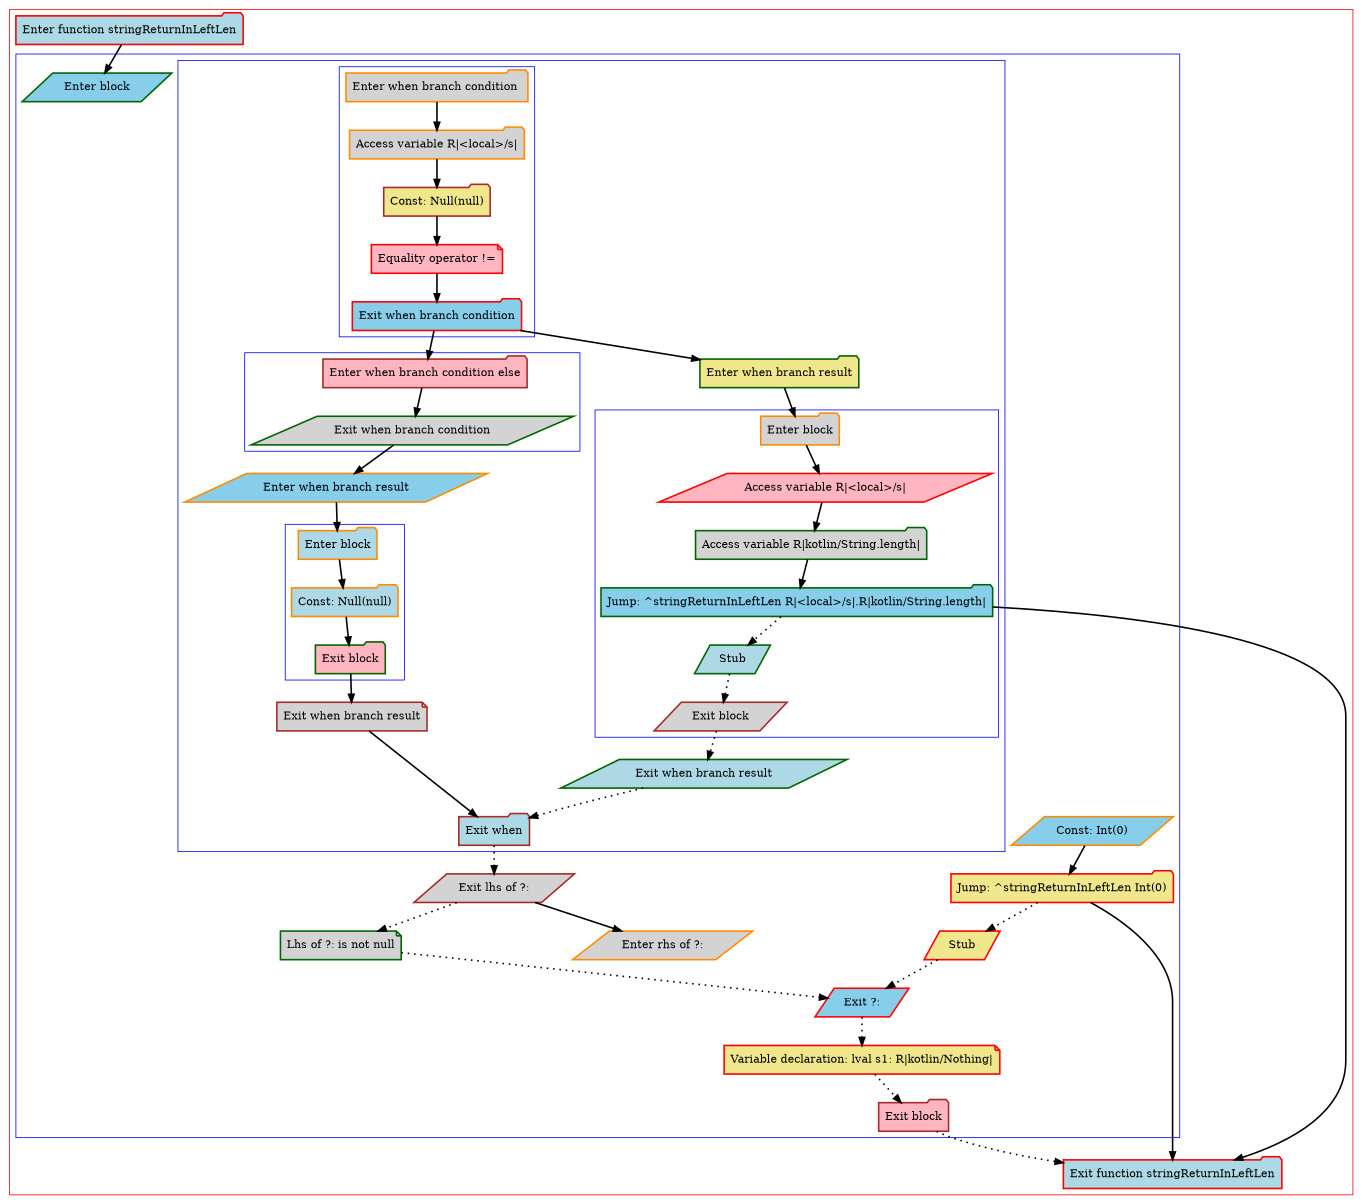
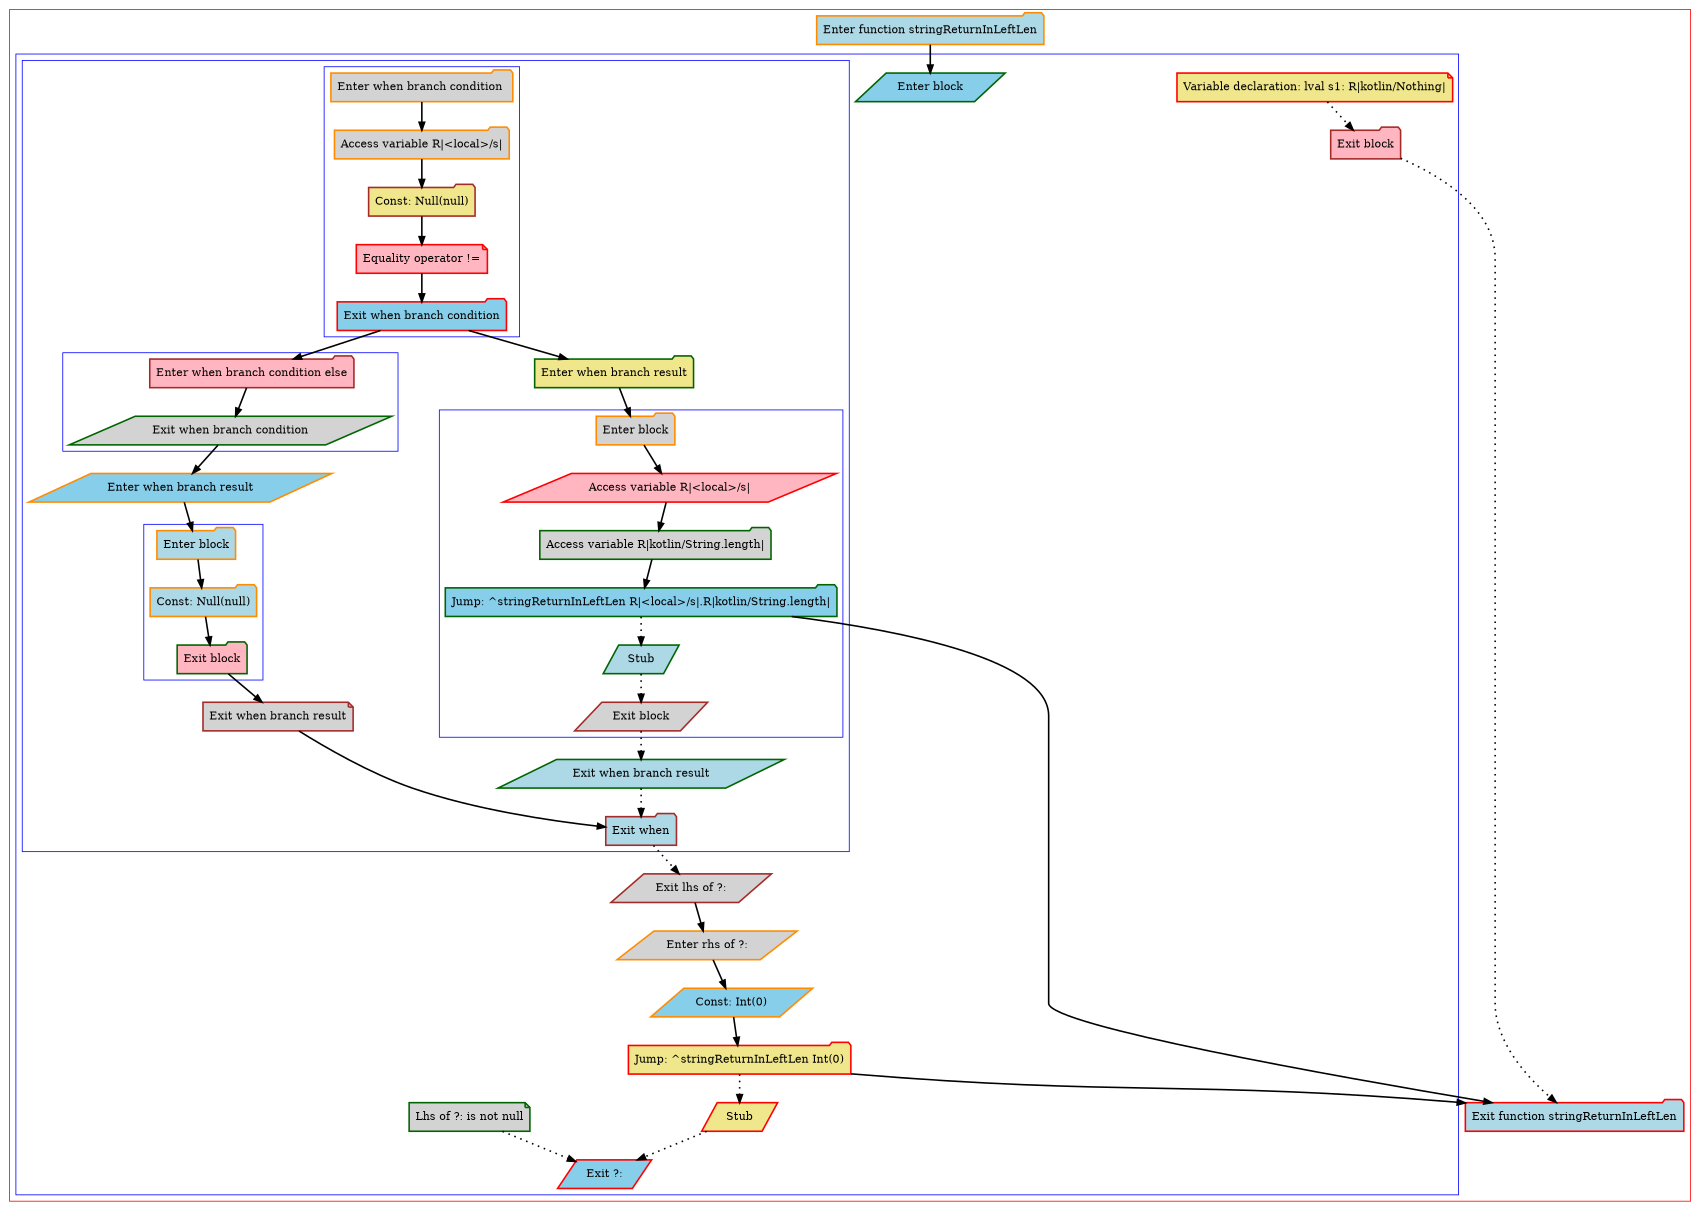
node "Enter function stringReturnInLeftLen": color red -> darkorange
edge "Exit lhs of ?:" -> "Lhs of ?: is not null": removed
edge "Enter rhs of ?:" -> "Const: Int(0)": added
edge "Exit ?:" -> "Variable declaration: lval s1: R|kotlin/Nothing|": removed
